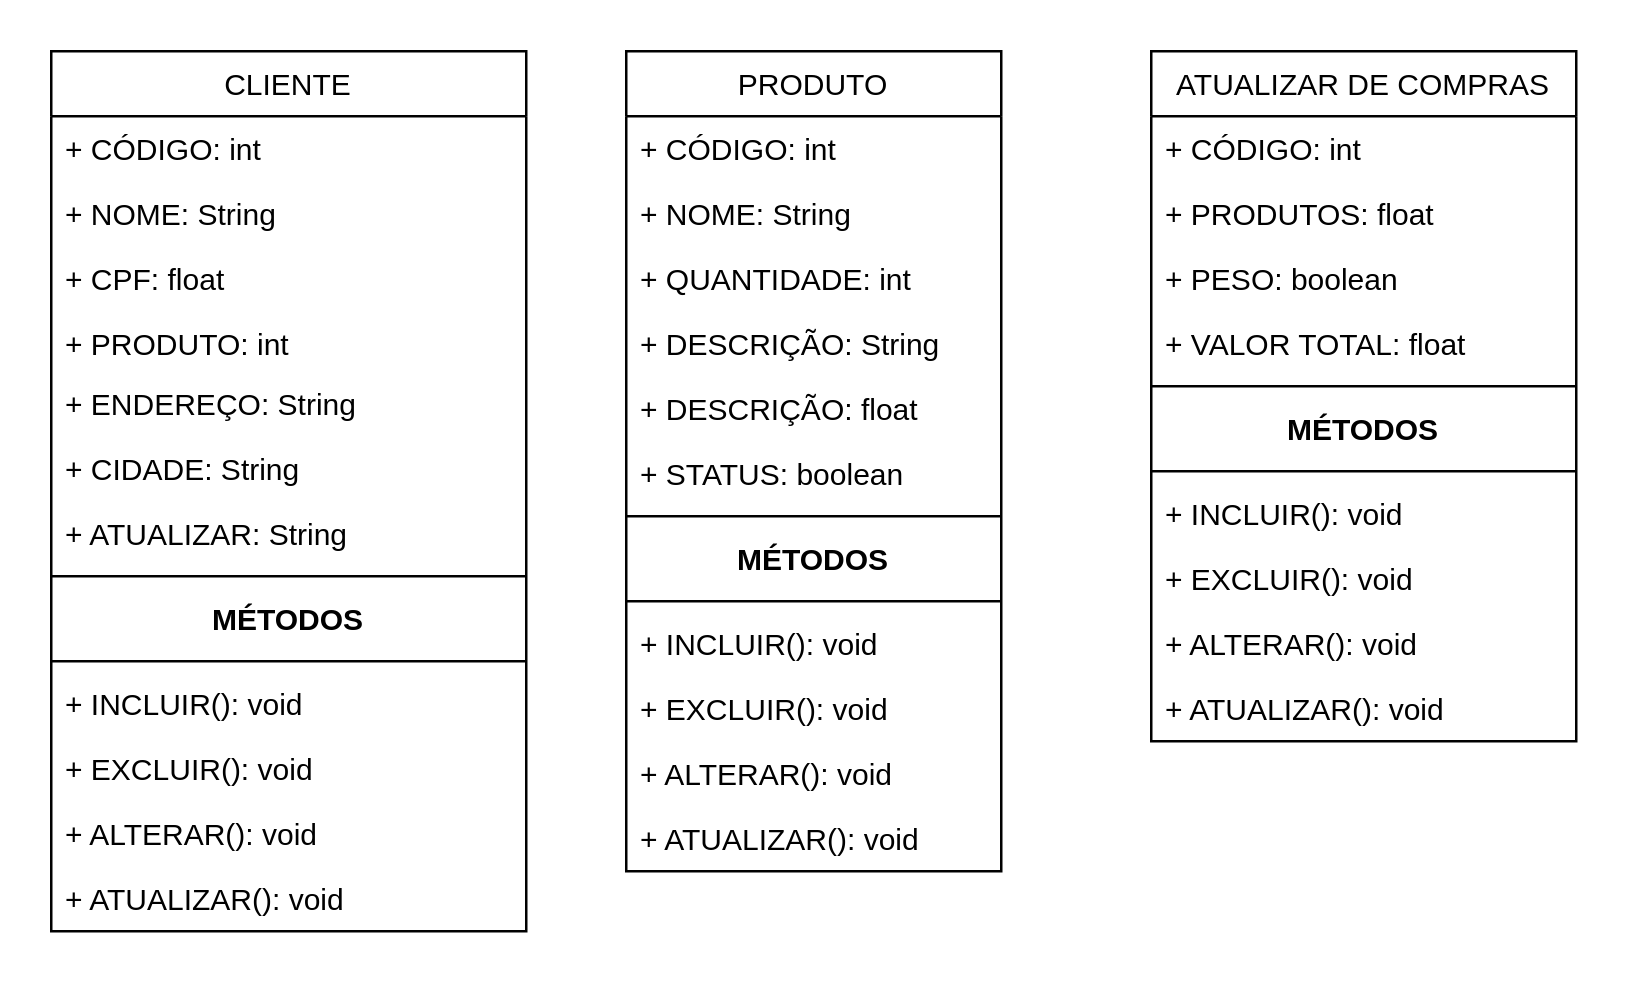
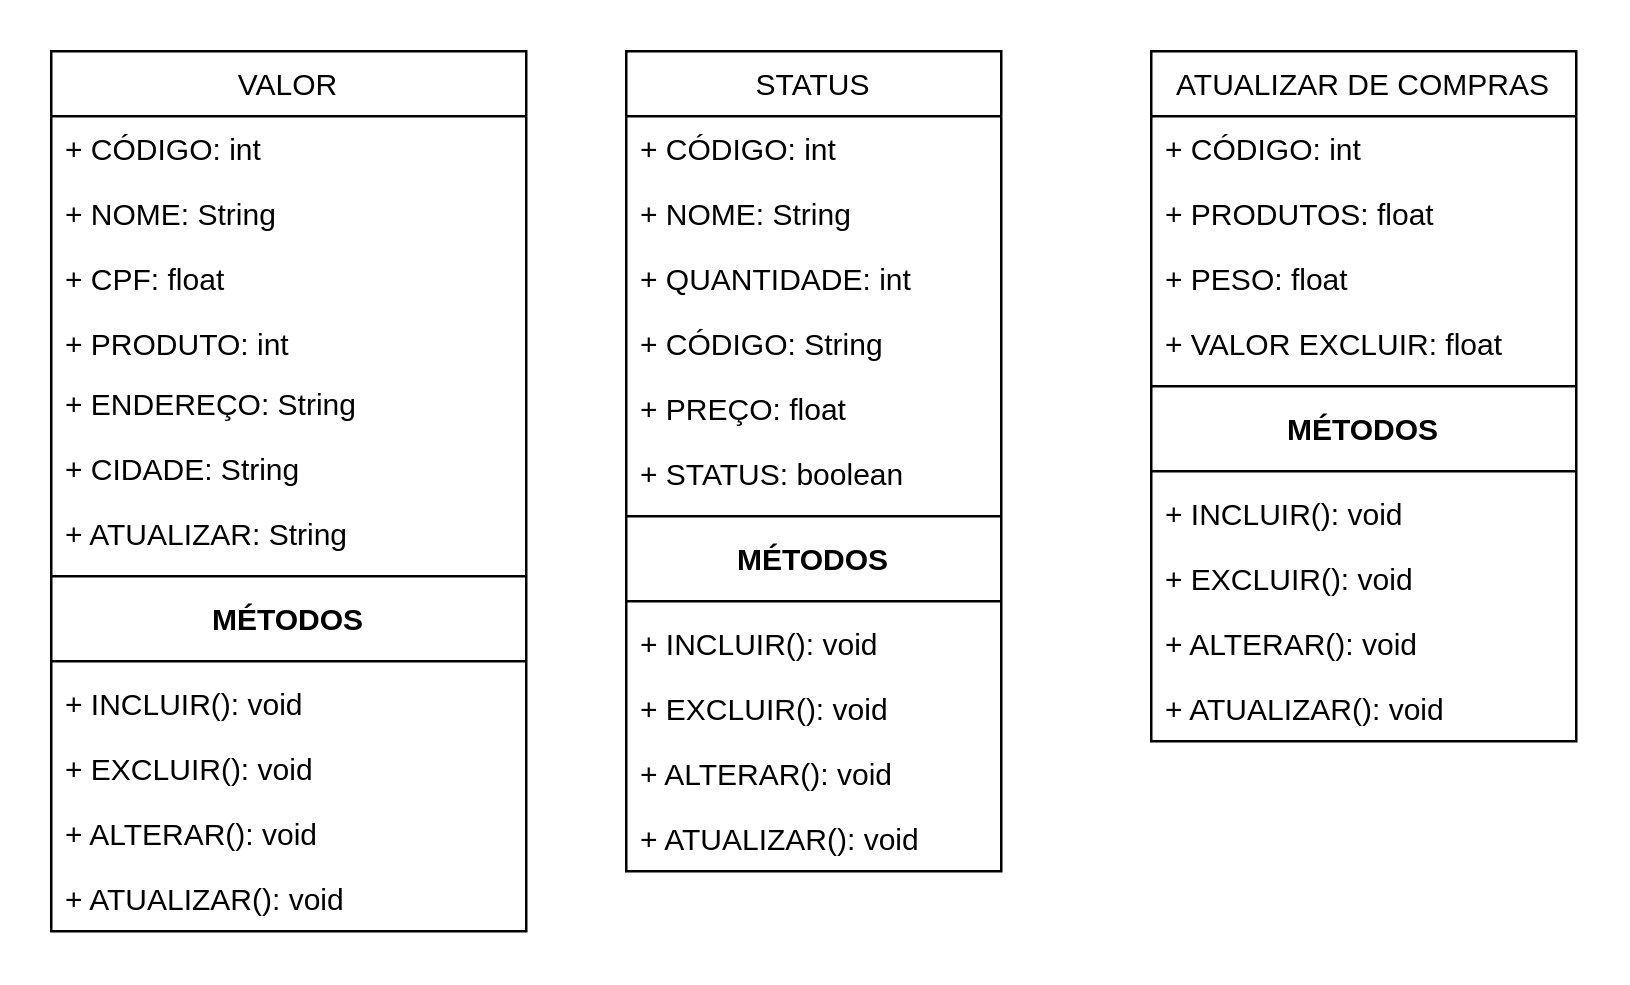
node "CLIENTE": label "CLIENTE" -> "VALOR"
node "PRODUTO": label "PRODUTO" -> "STATUS"
node "+ PESO: boolean": label "+ PESO: boolean" -> "+ PESO: float"
node "+ DESCRIÇÃO: String": label "+ DESCRIÇÃO: String" -> "+ CÓDIGO: String"
node "+ VALOR TOTAL: float": label "+ VALOR TOTAL: float" -> "+ VALOR EXCLUIR: float"
node "+ DESCRIÇÃO: float": label "+ DESCRIÇÃO: float" -> "+ PREÇO: float"
